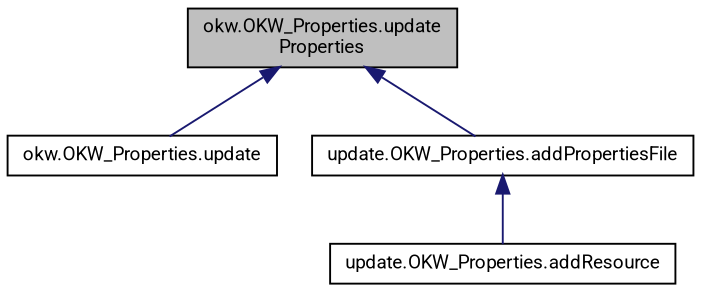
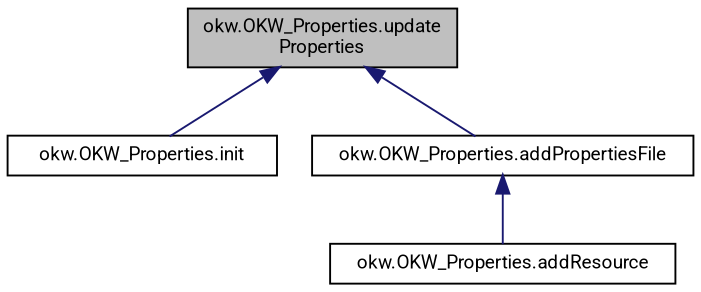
node "okw.OKW_Properties.update": label "okw.OKW_Properties.update" -> "okw.OKW_Properties.init"
node "update.OKW_Properties.addPropertiesFile": label "update.OKW_Properties.addPropertiesFile" -> "okw.OKW_Properties.addPropertiesFile"
node "update.OKW_Properties.addResource": label "update.OKW_Properties.addResource" -> "okw.OKW_Properties.addResource"
